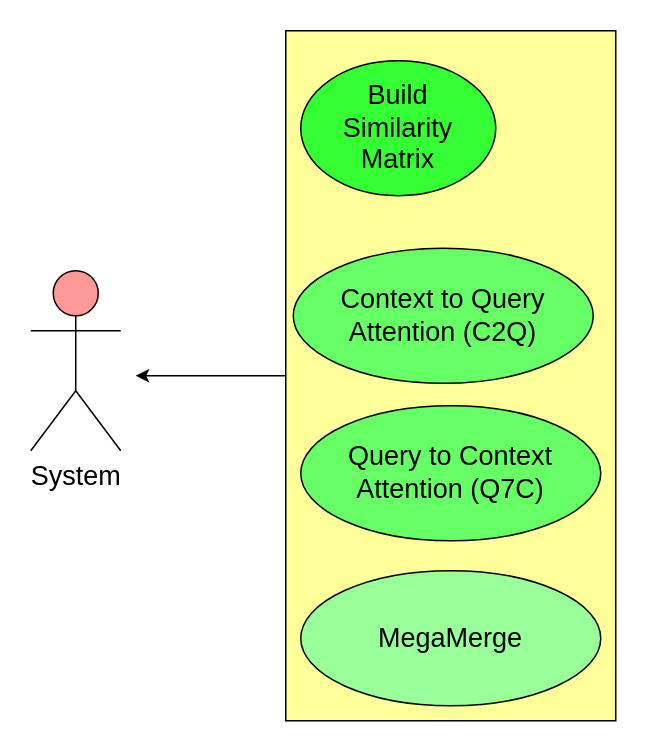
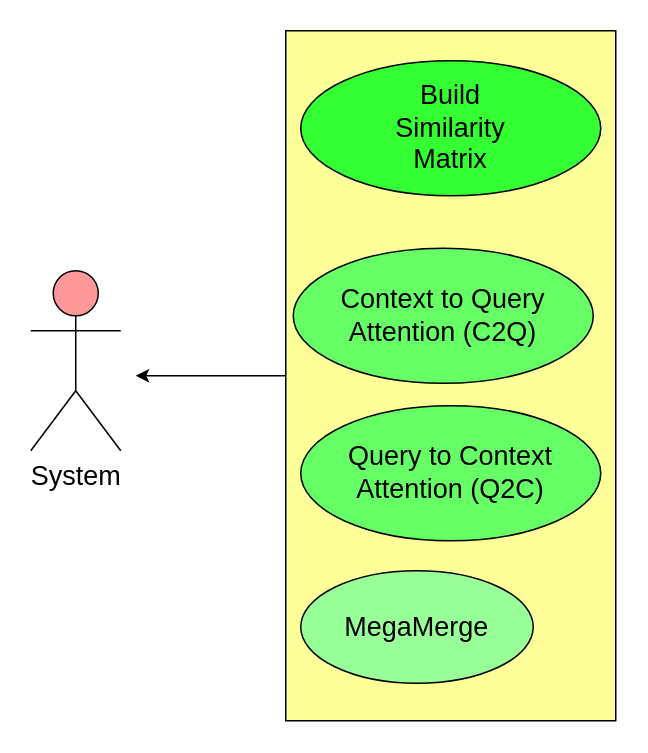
node "Build Similarity Matrix": size 195x135 -> 300x135
node "Query to Context Attention (Q7C)": label "Query to Context Attention (Q7C)" -> "Query to Context Attention (Q2C)"
node "MegaMerge": size 300x135 -> 233x113
